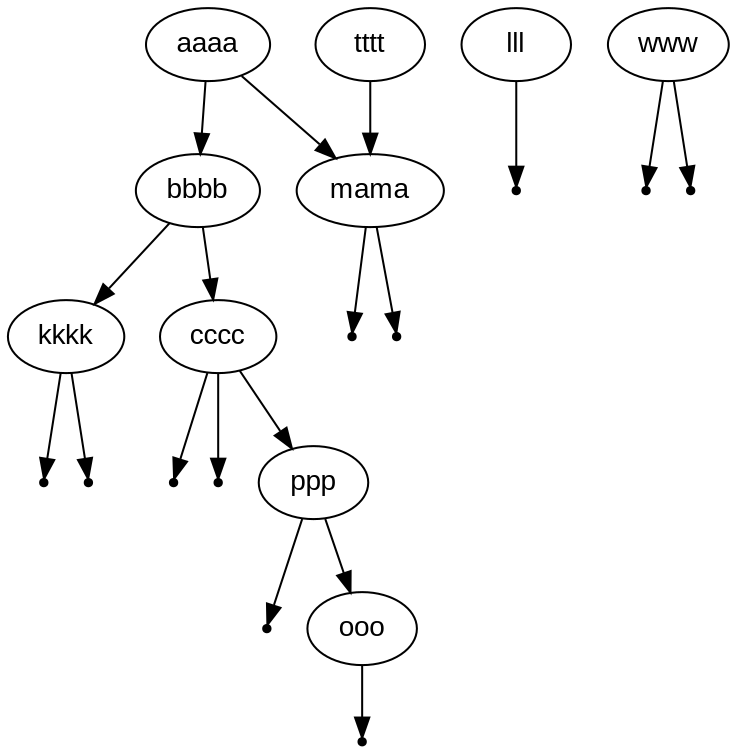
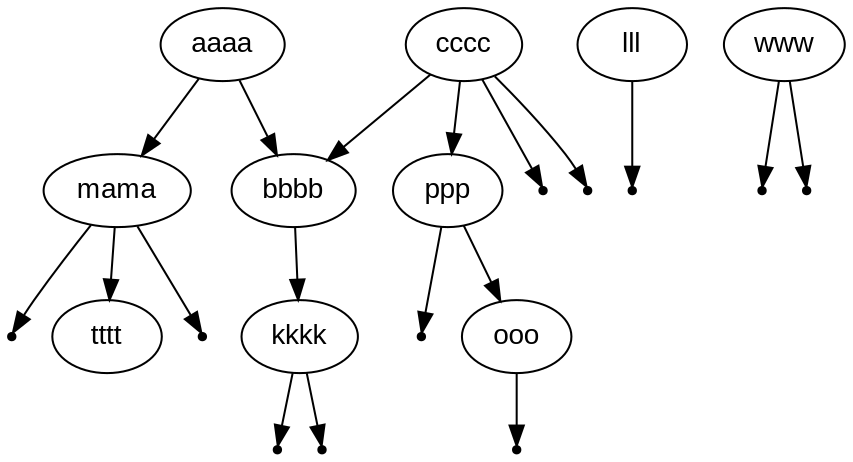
edge "tttt" -> "mama": reversed
edge "bbbb" -> "cccc": reversed
